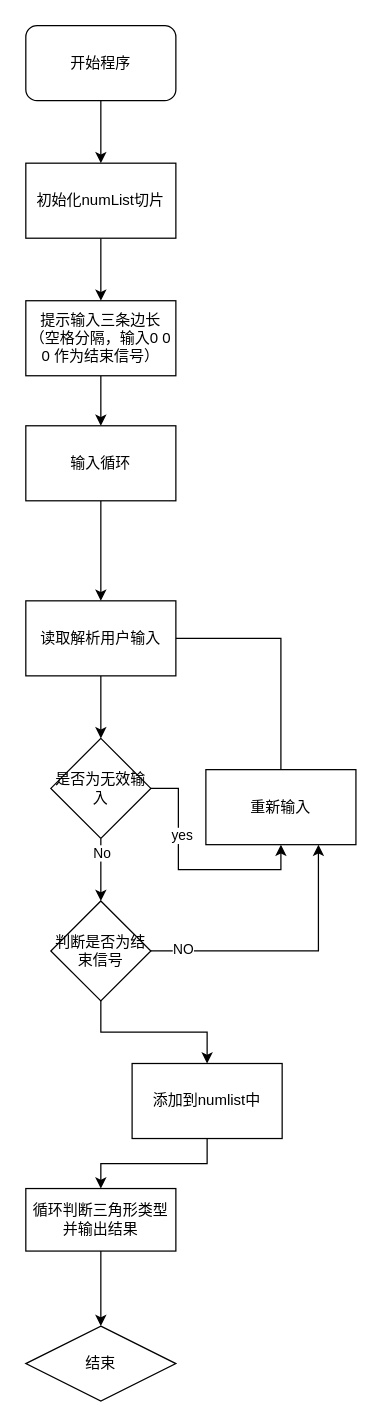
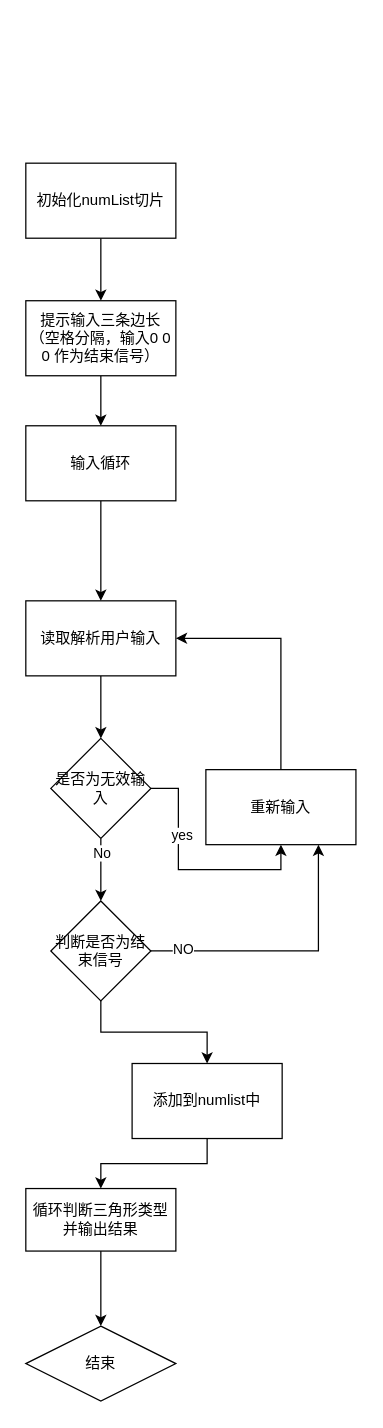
node "开始程序": removed
edge "开始程序" -> "初始化numList切片": removed
edge "读取解析用户输入" -- "重新输入": arrowhead none -> classic
